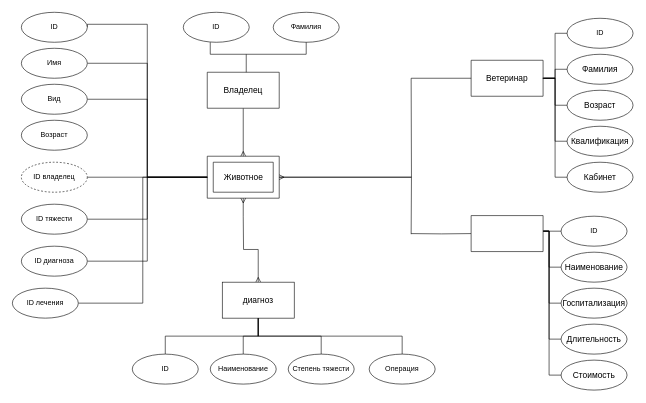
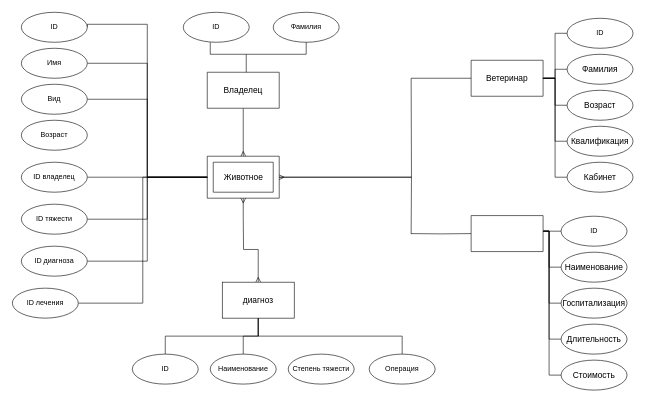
node "ID владелец": style dashed -> solid
edge "диагноз" -- "Степень тяжести": removed
